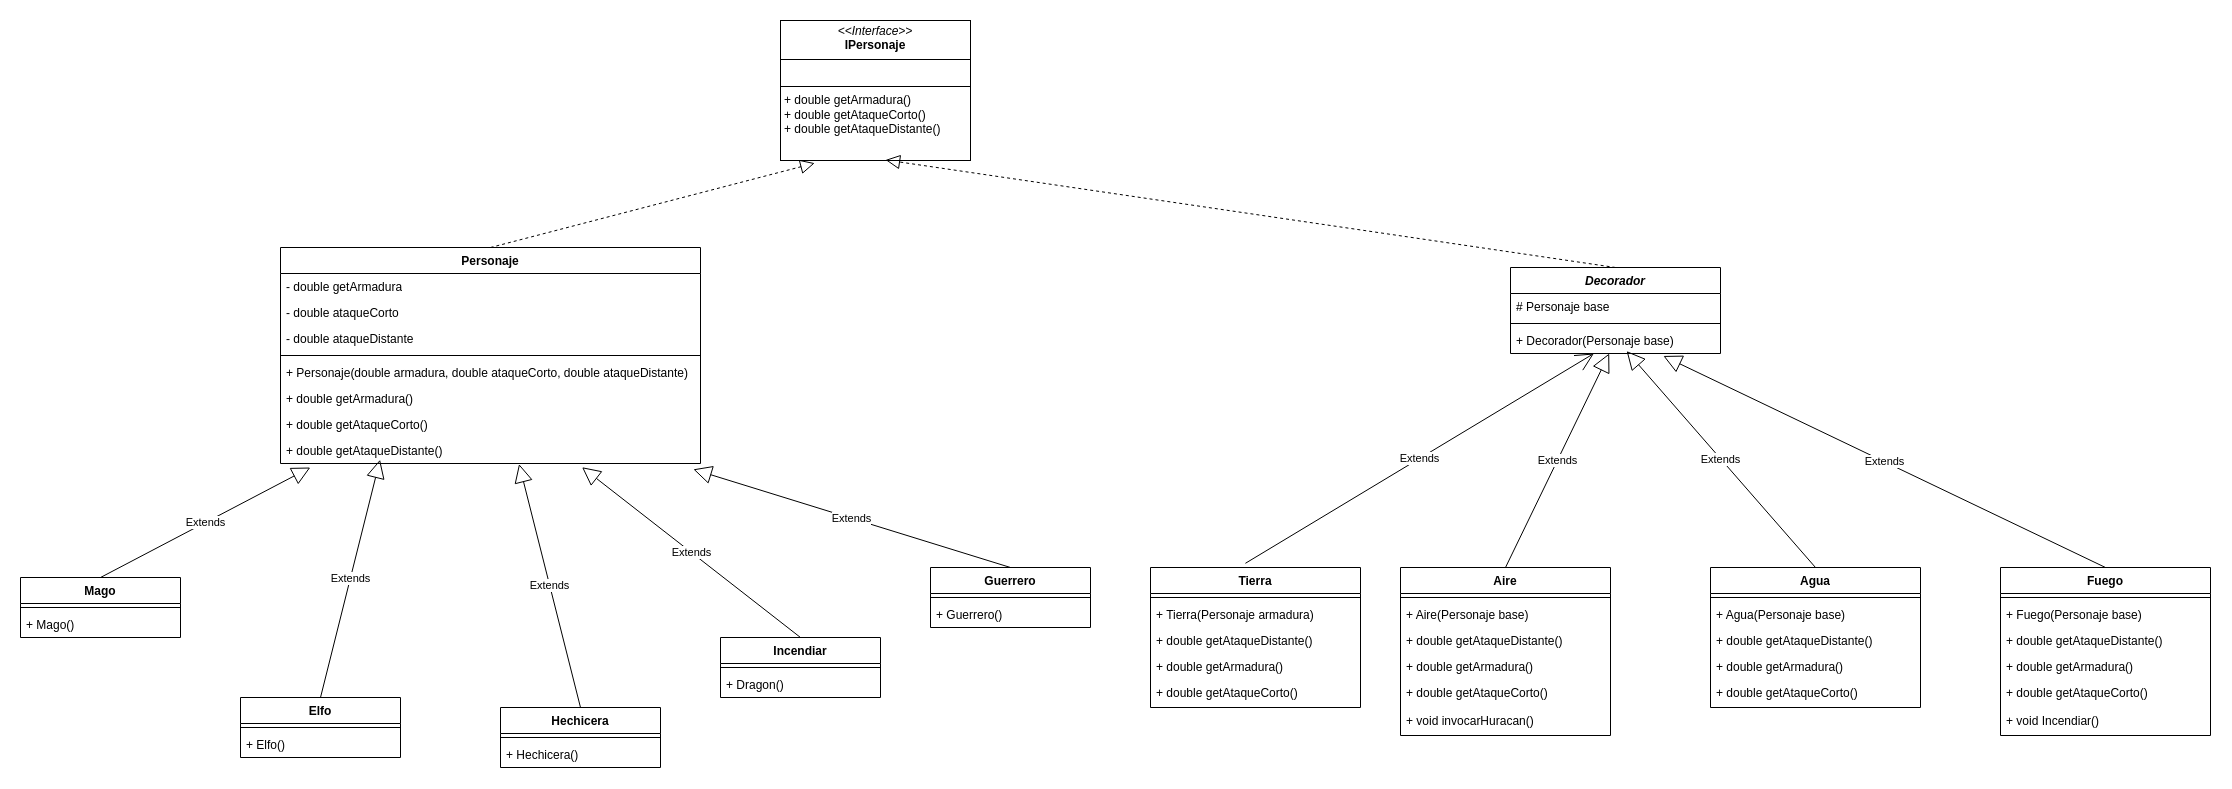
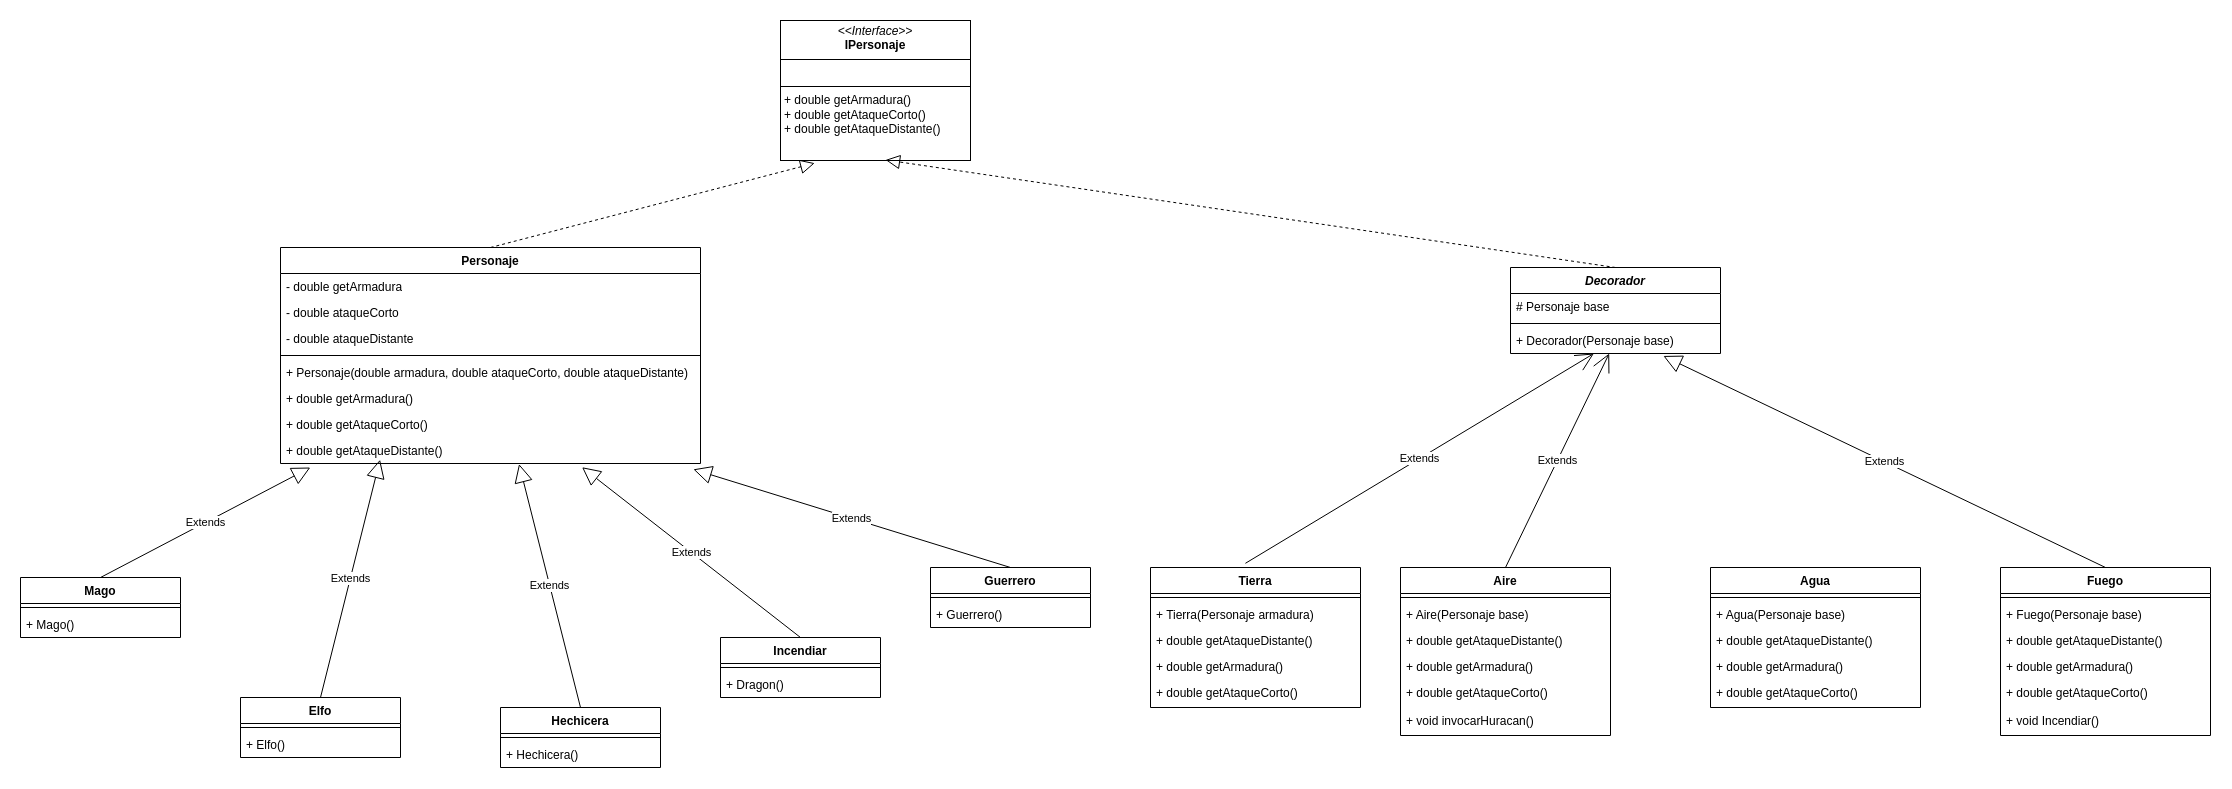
edge "Aire" -> "+ Decorador(Personaje base)": arrowhead block -> open
edge "Agua" -> "+ Decorador(Personaje base)": removed, label "Extends"
